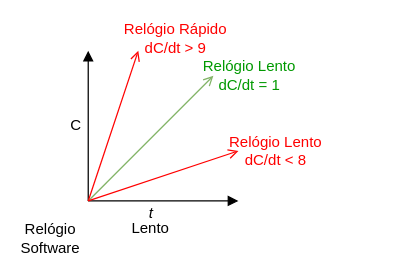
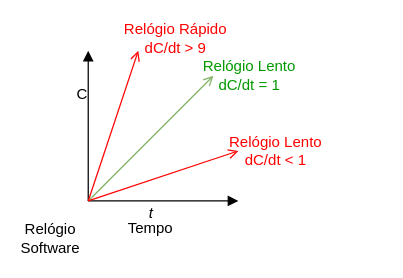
node "C": moved (76, 126) -> (82, 94)
node "Relógio Lento dC/dt < 8": label "Relógio Lento dC/dt < 8" -> "Relógio Lento dC/dt < 1"
node "Lento": label "Lento" -> "Tempo"
